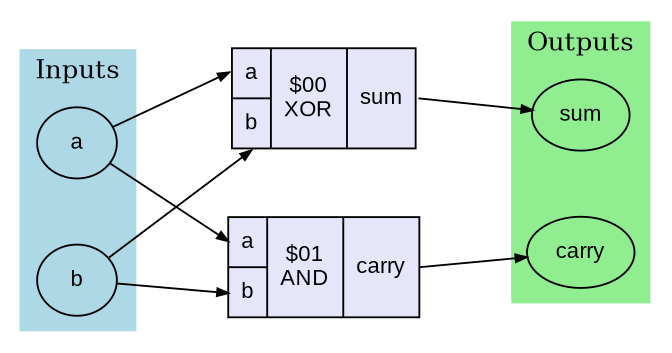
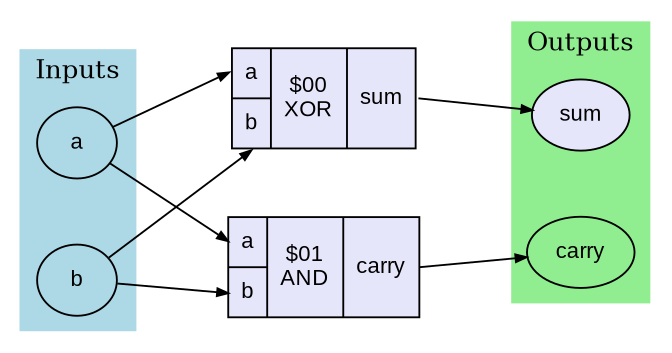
node "sum": fillcolor lightgreen -> lavender
